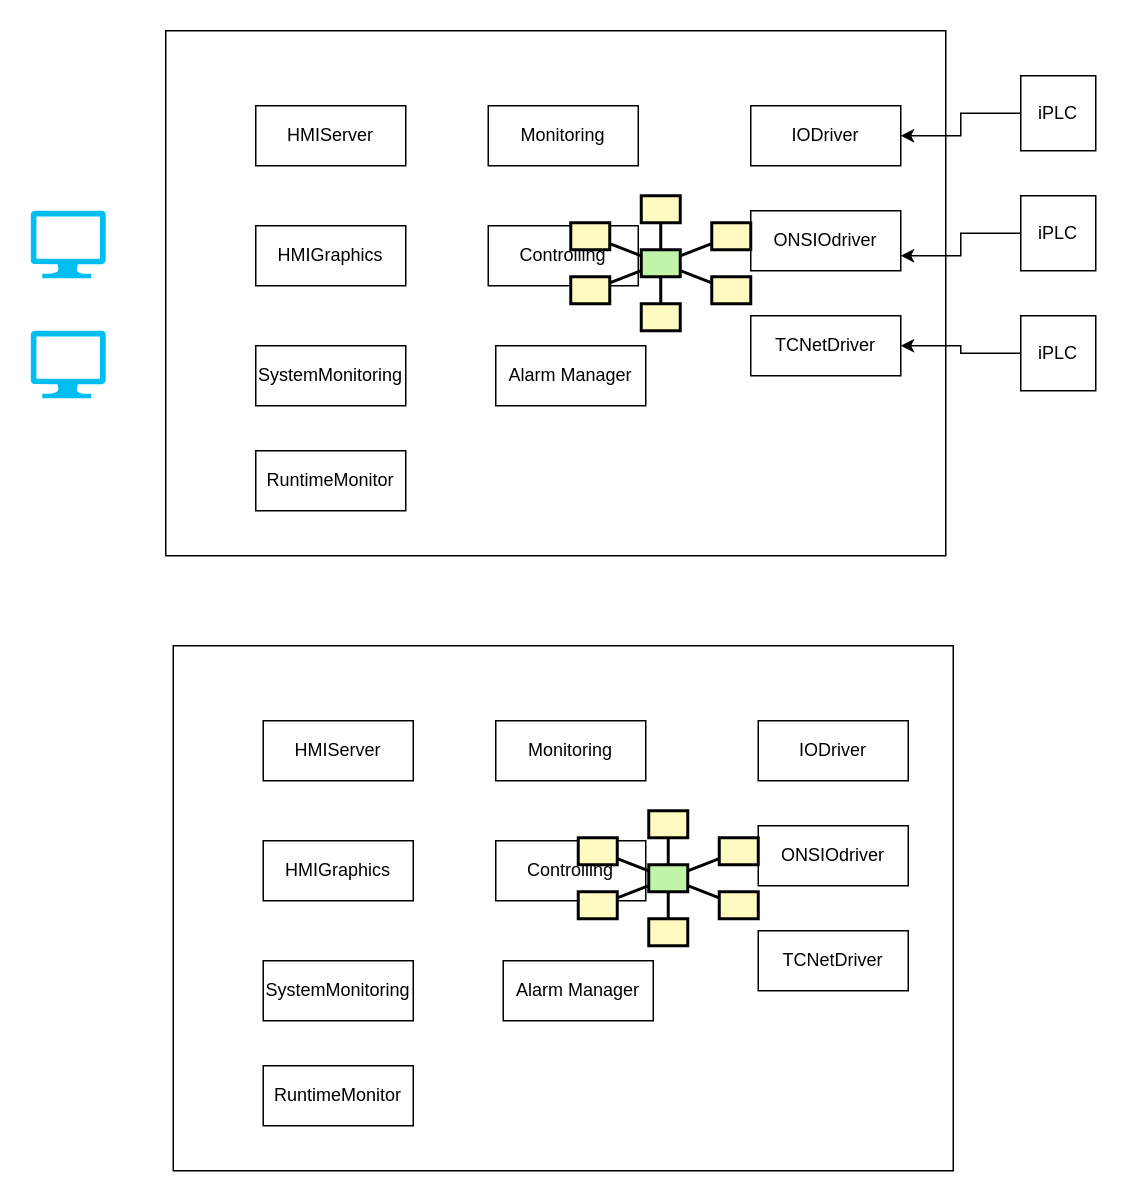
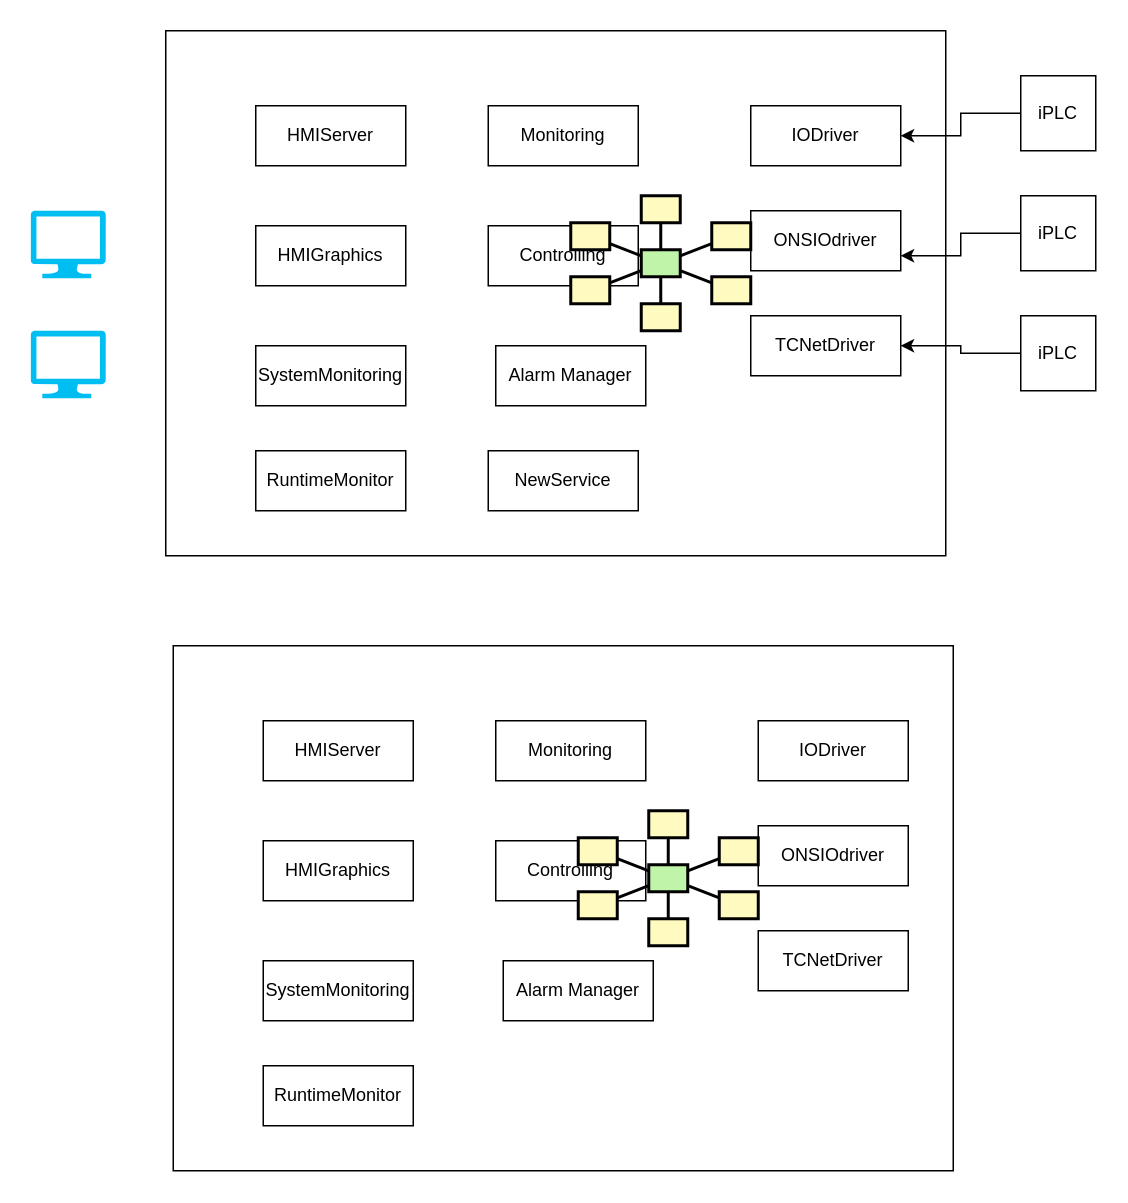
node "NewService": added
